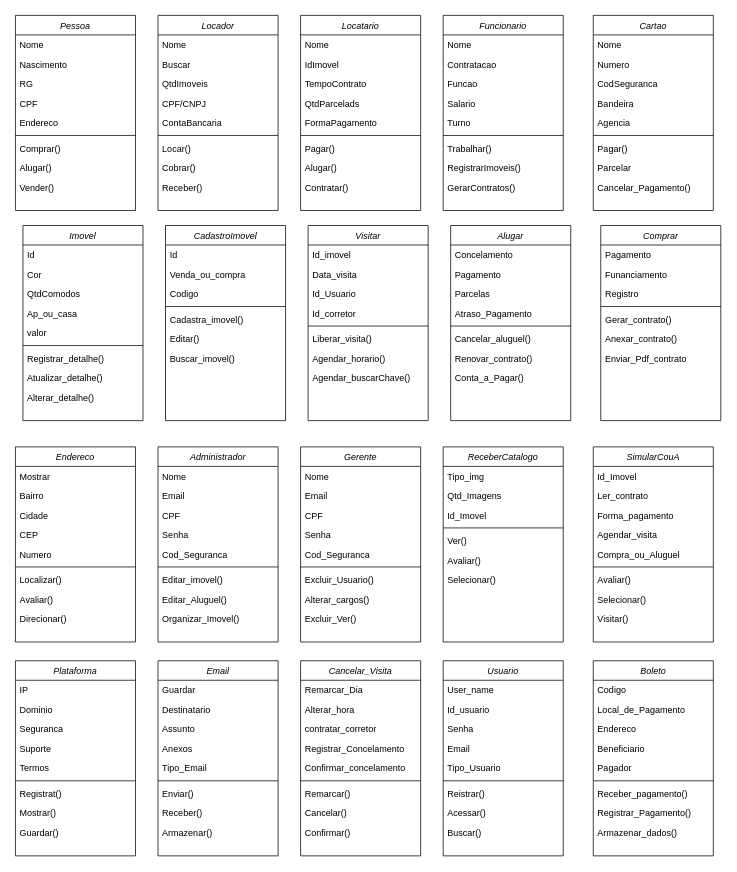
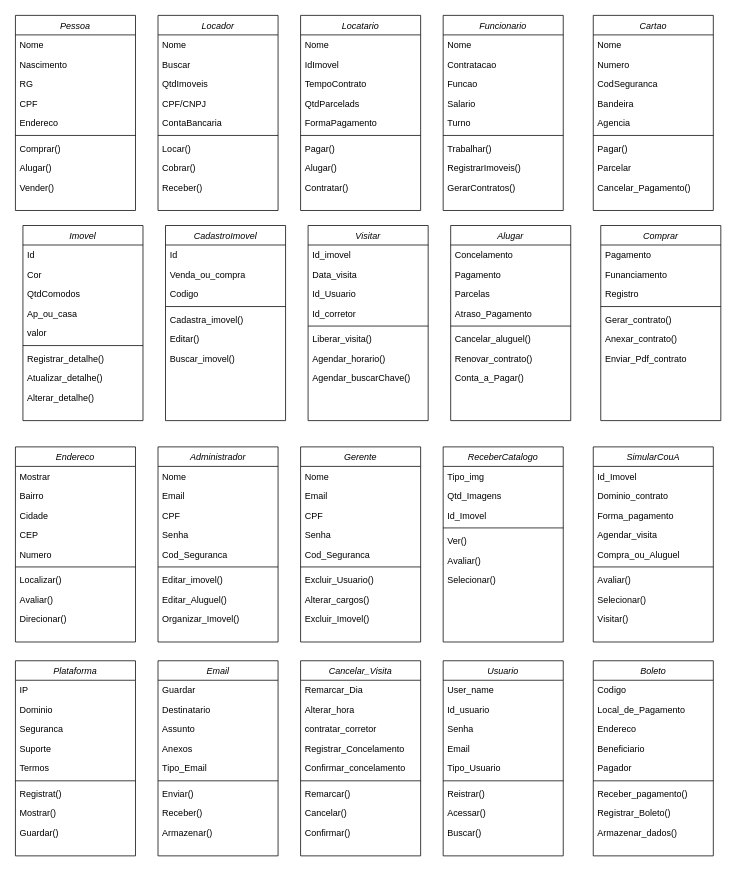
node "Ler_contrato": label "Ler_contrato" -> "Dominio_contrato"
node "Excluir_Ver()": label "Excluir_Ver()" -> "Excluir_Imovel()"
node "Registrar_Pagamento()": label "Registrar_Pagamento()" -> "Registrar_Boleto()"
